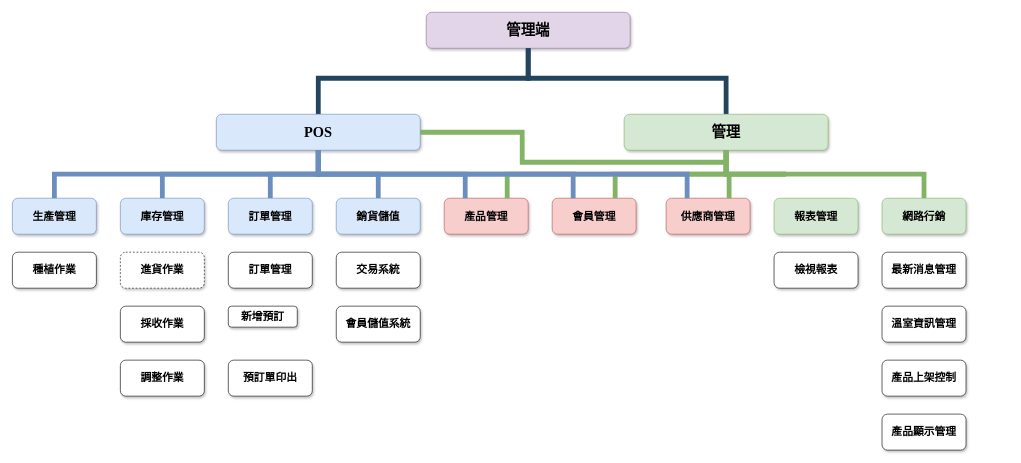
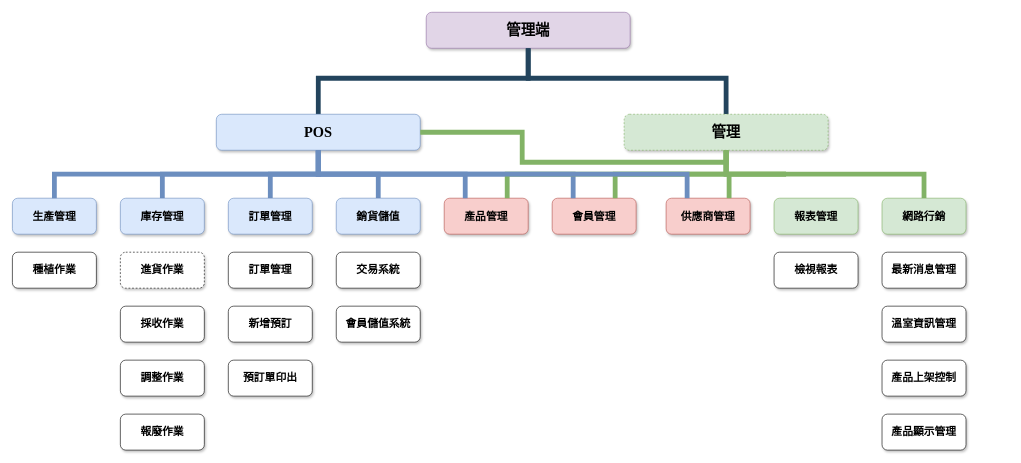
node "管理": style solid -> dashed
node "新增預訂": size 69x21 -> 84x36
node "報廢作業": added
